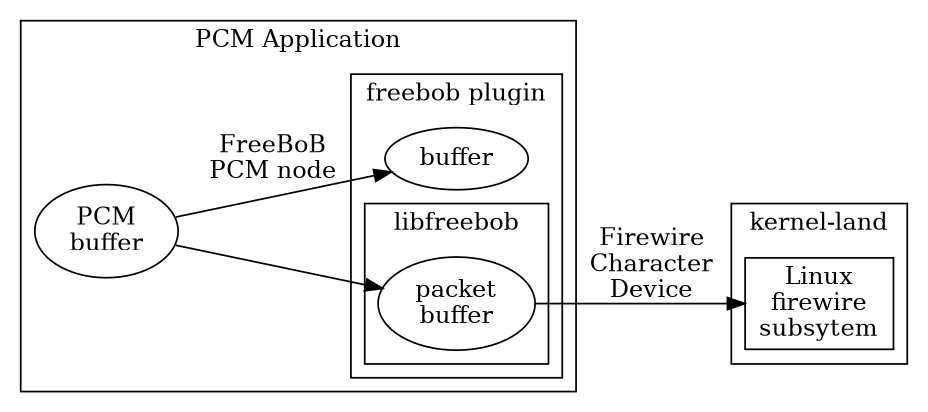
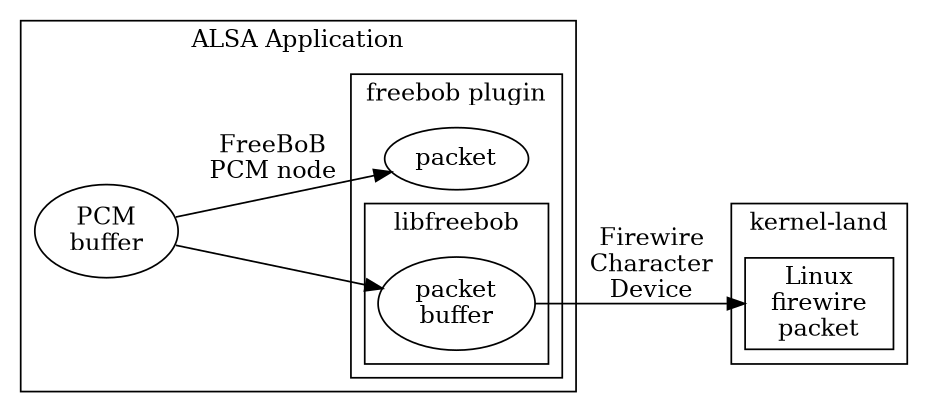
cluster "PCM Application": label "PCM Application" -> "ALSA Application"
node "buffer": label "buffer" -> "packet"
node "Linux firewire subsytem": label "Linux firewire subsytem" -> "Linux firewire packet"
